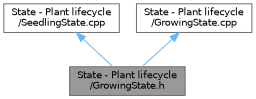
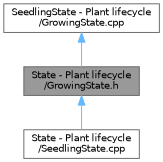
node "State - Plant lifecycle /GrowingState.cpp": label "State - Plant lifecycle /GrowingState.cpp" -> "SeedlingState - Plant lifecycle /GrowingState.cpp"
edge "State - Plant lifecycle /GrowingState.h" -> "State - Plant lifecycle /SeedlingState.cpp": reversed
